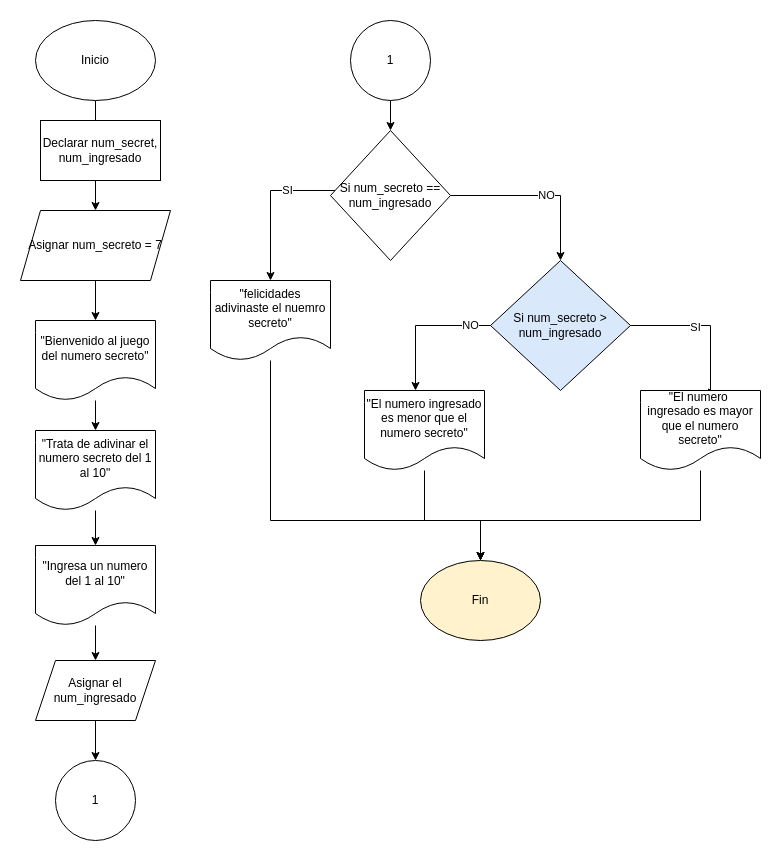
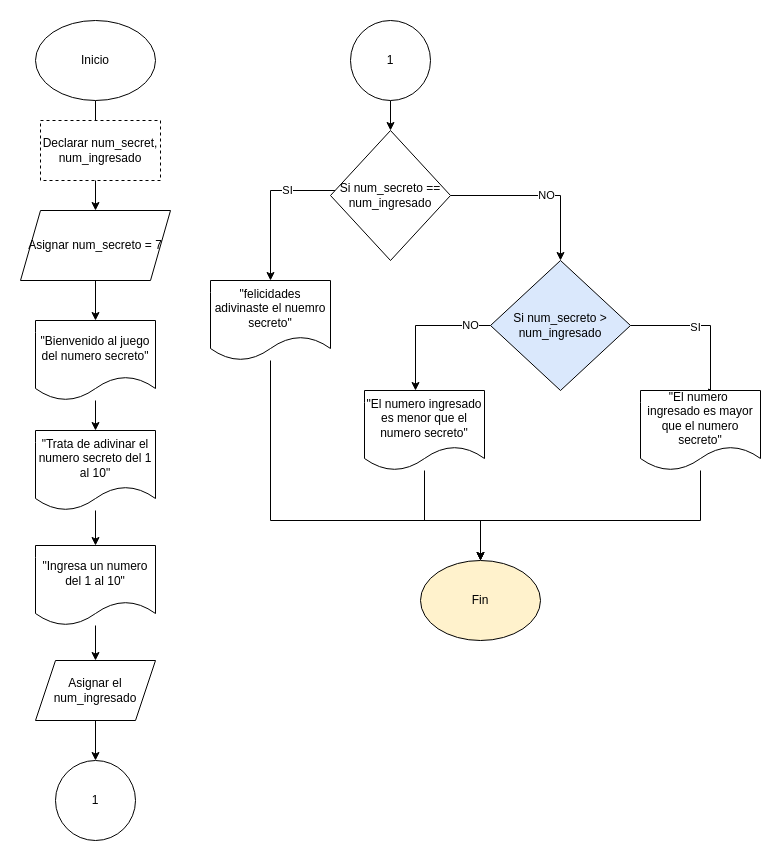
node "Declarar num_secret, num_ingresado": style solid -> dashed
